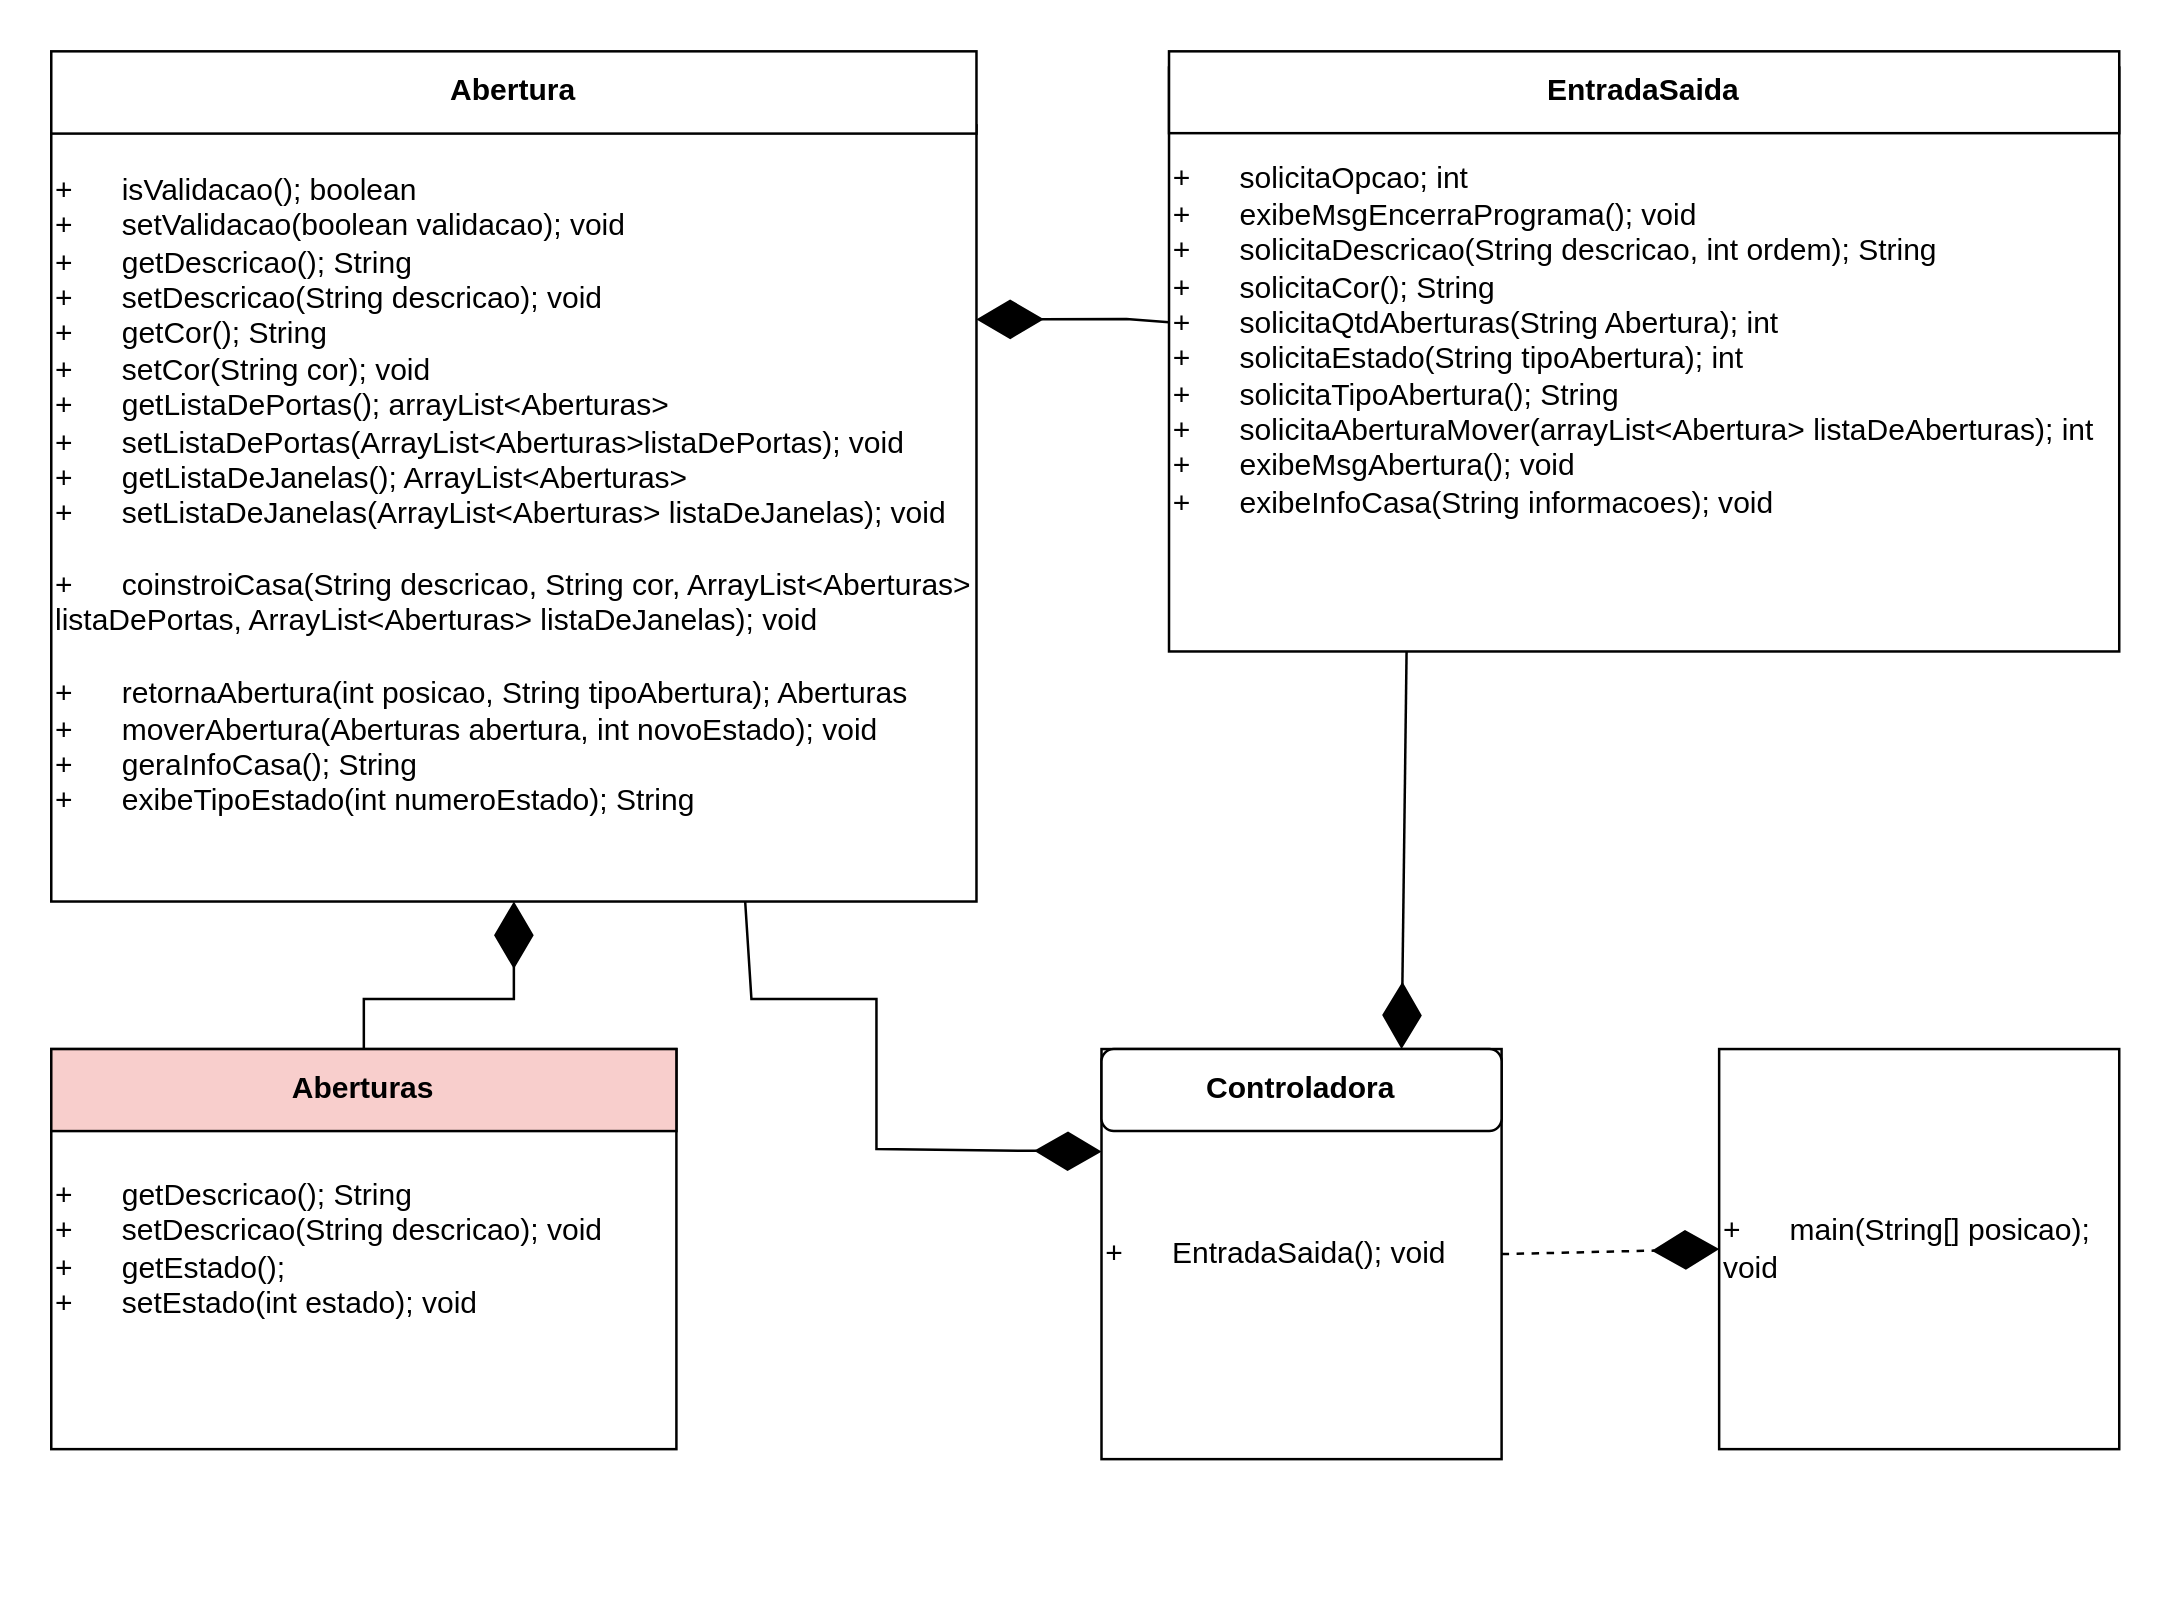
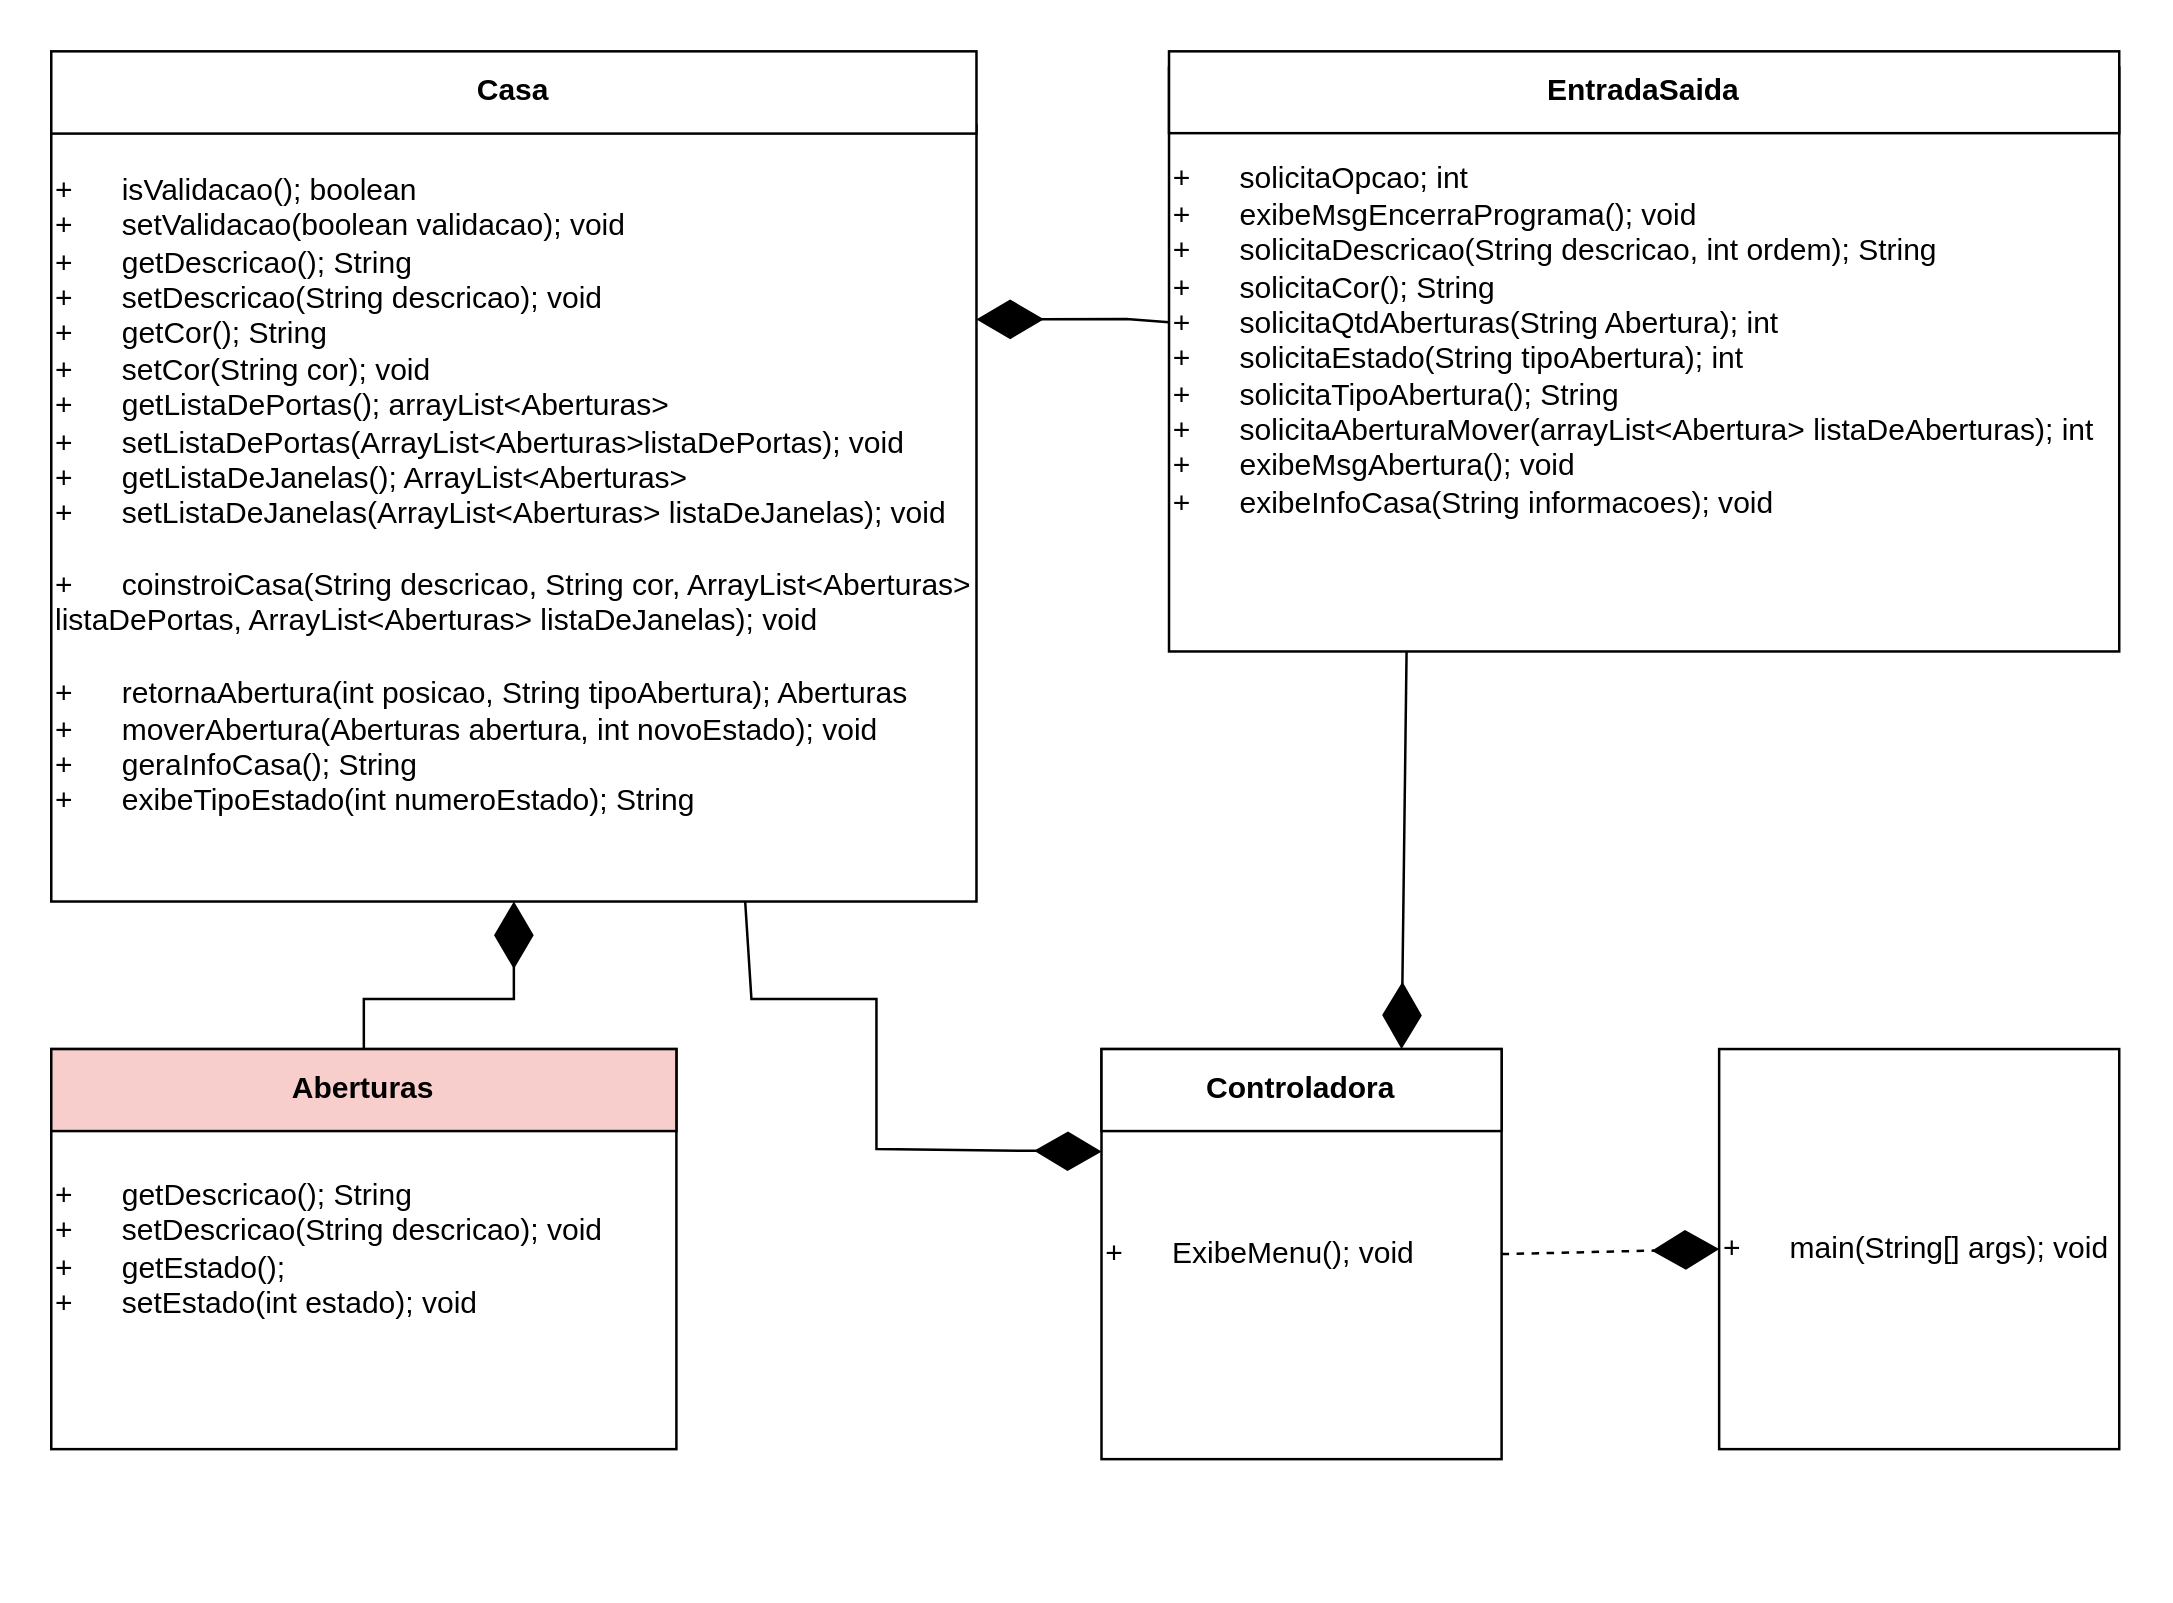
node "Abertura": label "Abertura" -> "Casa"
node "Controladora": shape rounded rectangle -> rectangle
node "+ main(String[] posicao); void": label "+ main(String[] posicao); void" -> "+ main(String[] args); void"
node "+ EntradaSaida(); void": label "+ EntradaSaida(); void" -> "+ ExibeMenu(); void"
